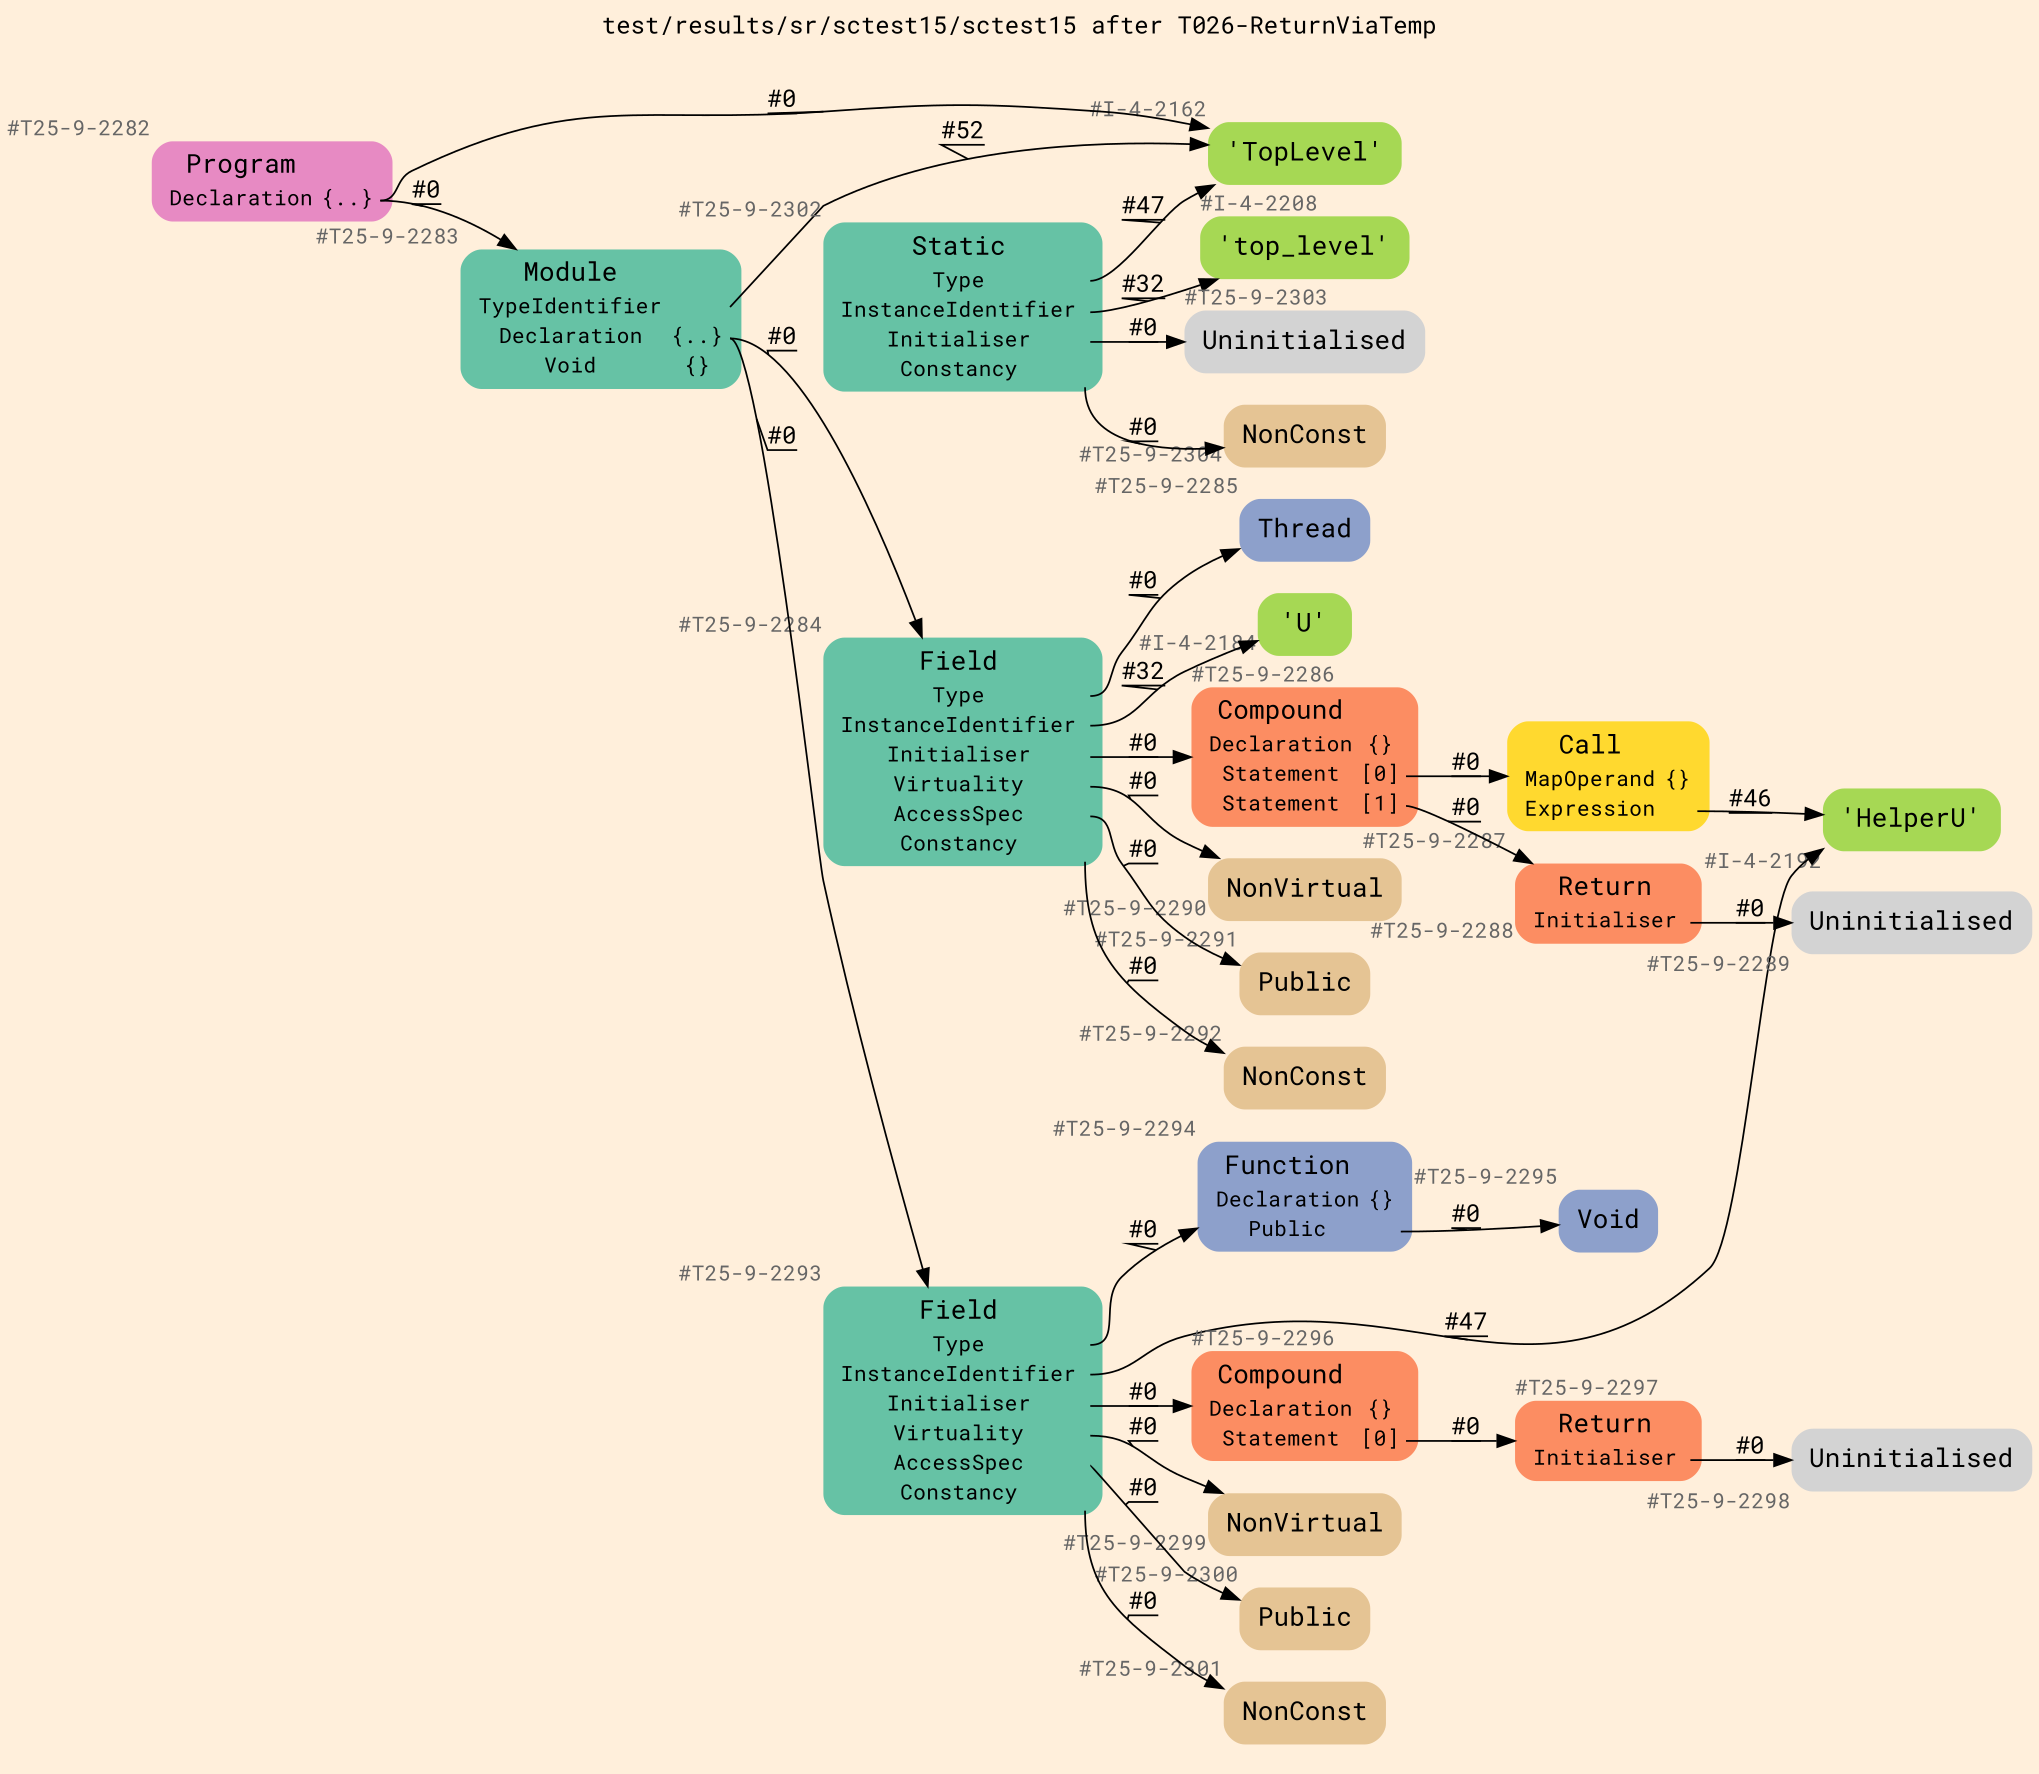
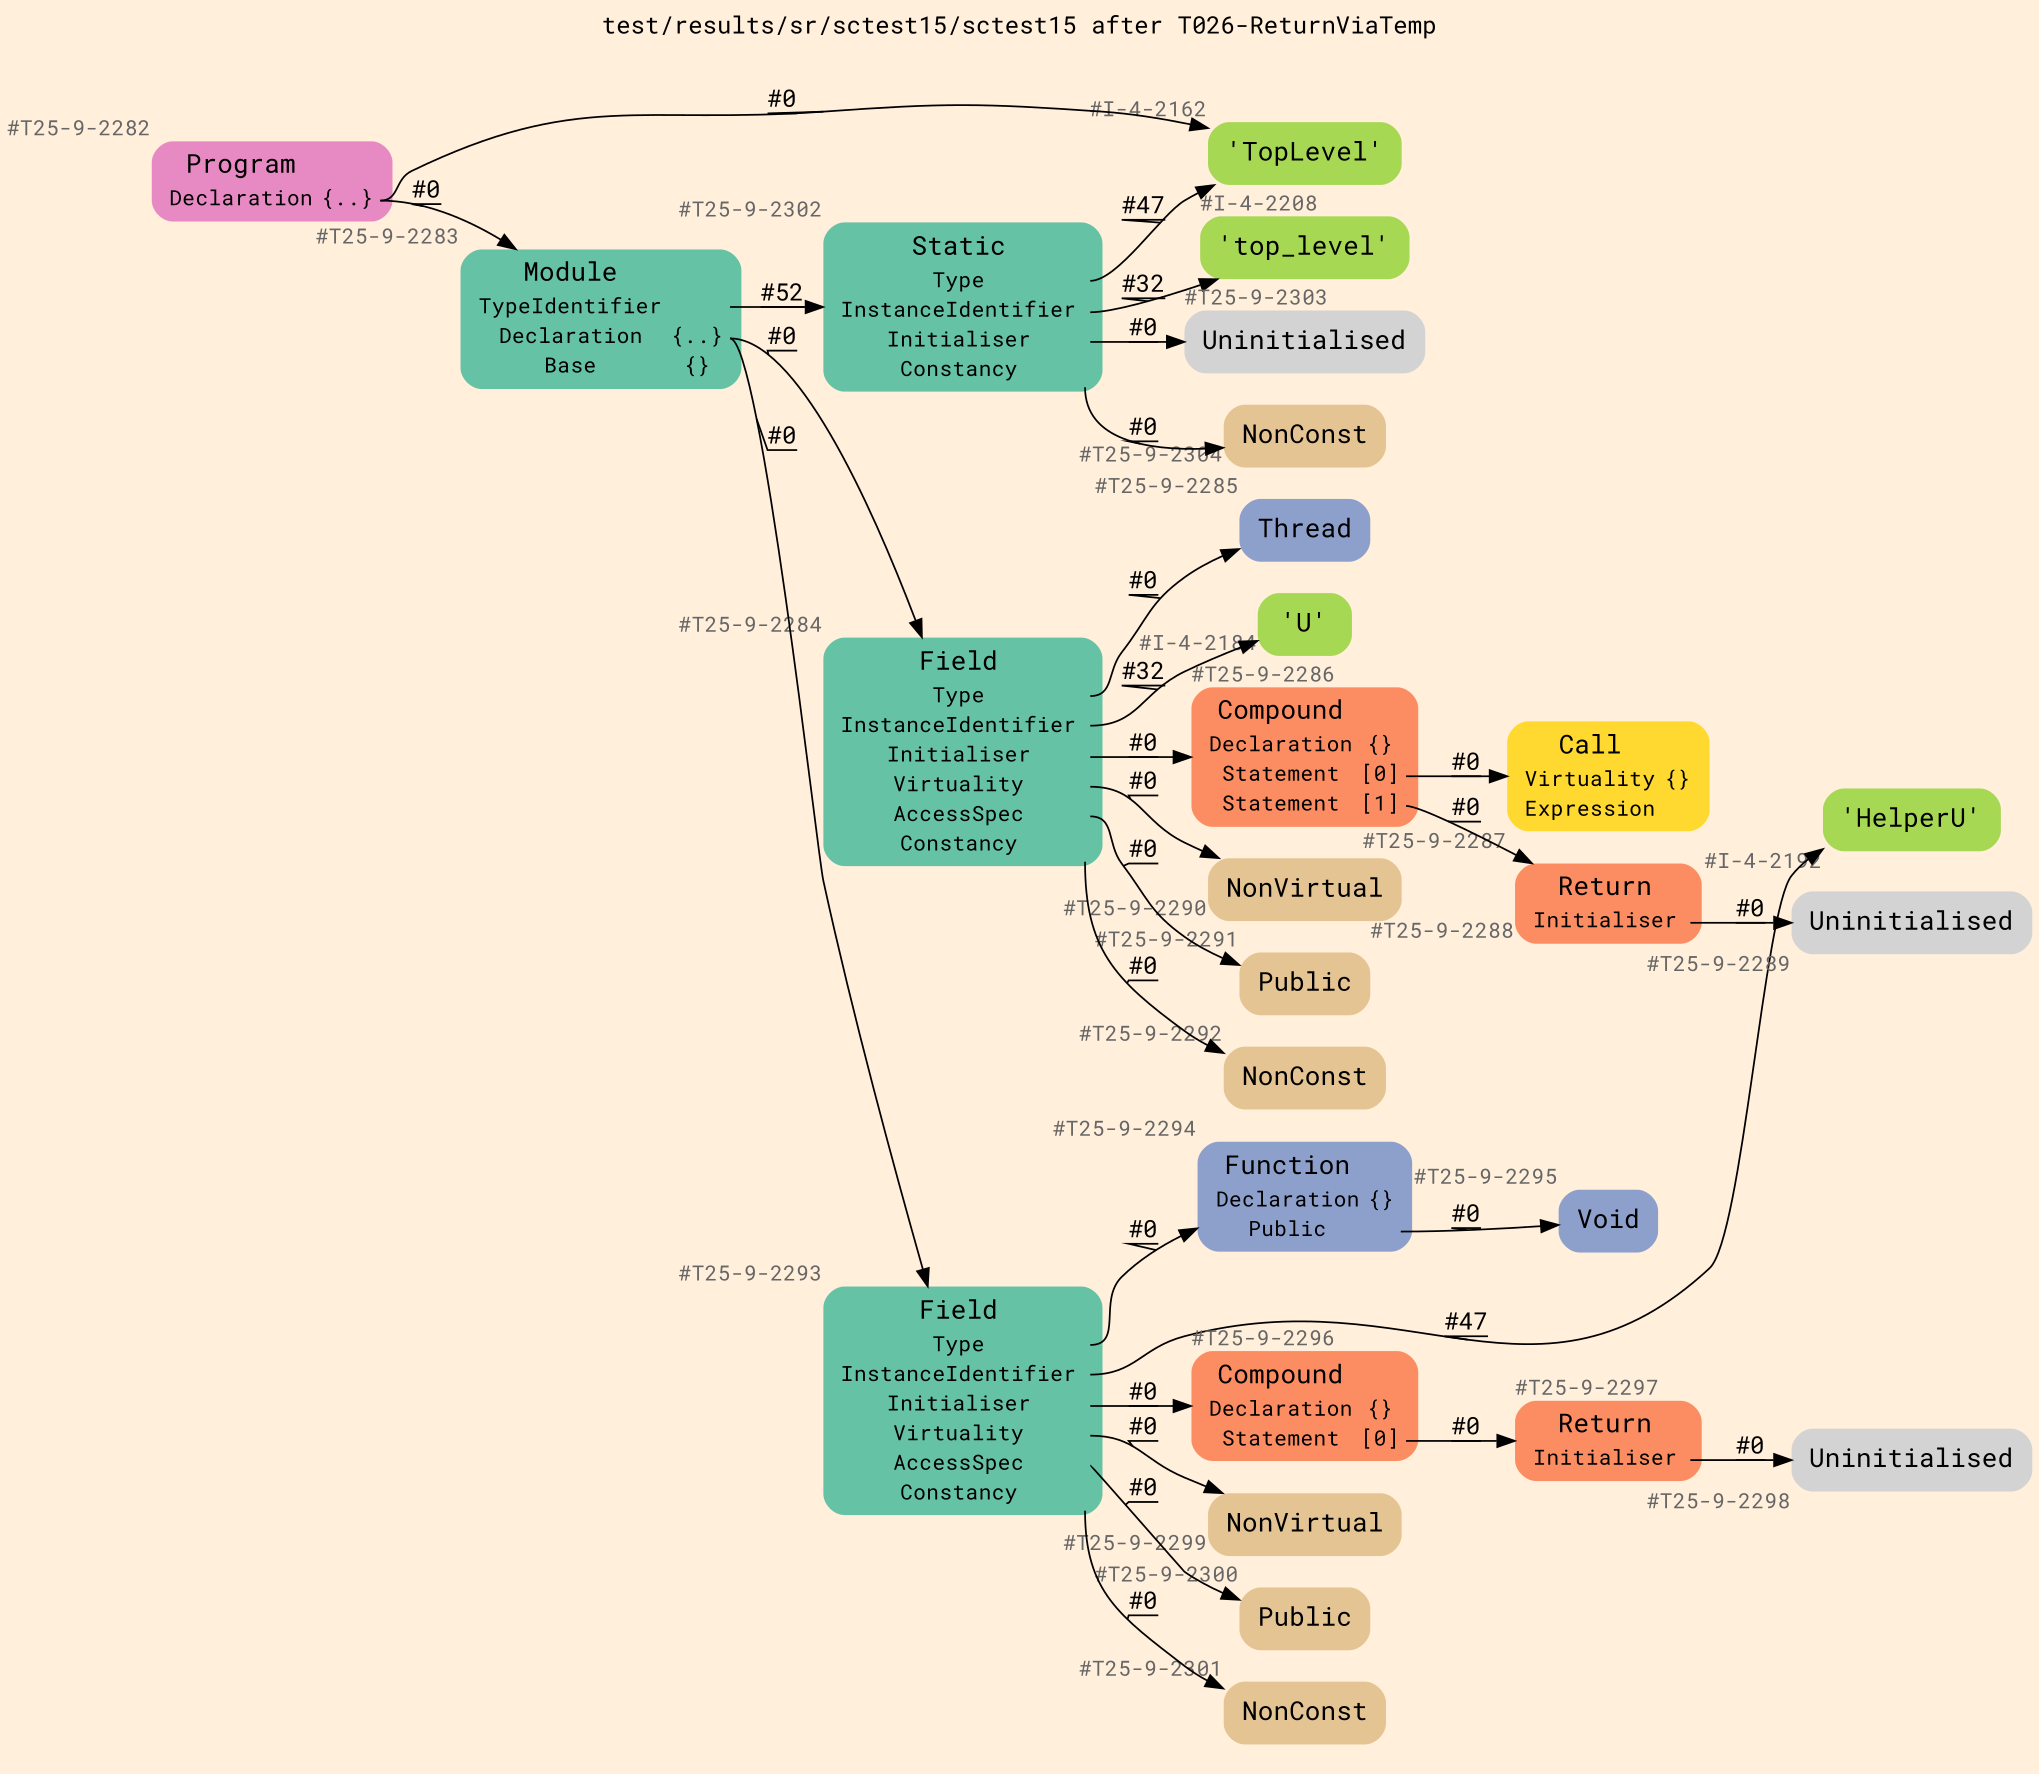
edge "Module" -> "'TopLevel'": now "Module" -> "Static"
node "Module": text "Void" -> "Base"
node "Call": text "MapOperand" -> "Virtuality"
edge "Call" -> "'HelperU'": removed, label "#46"
